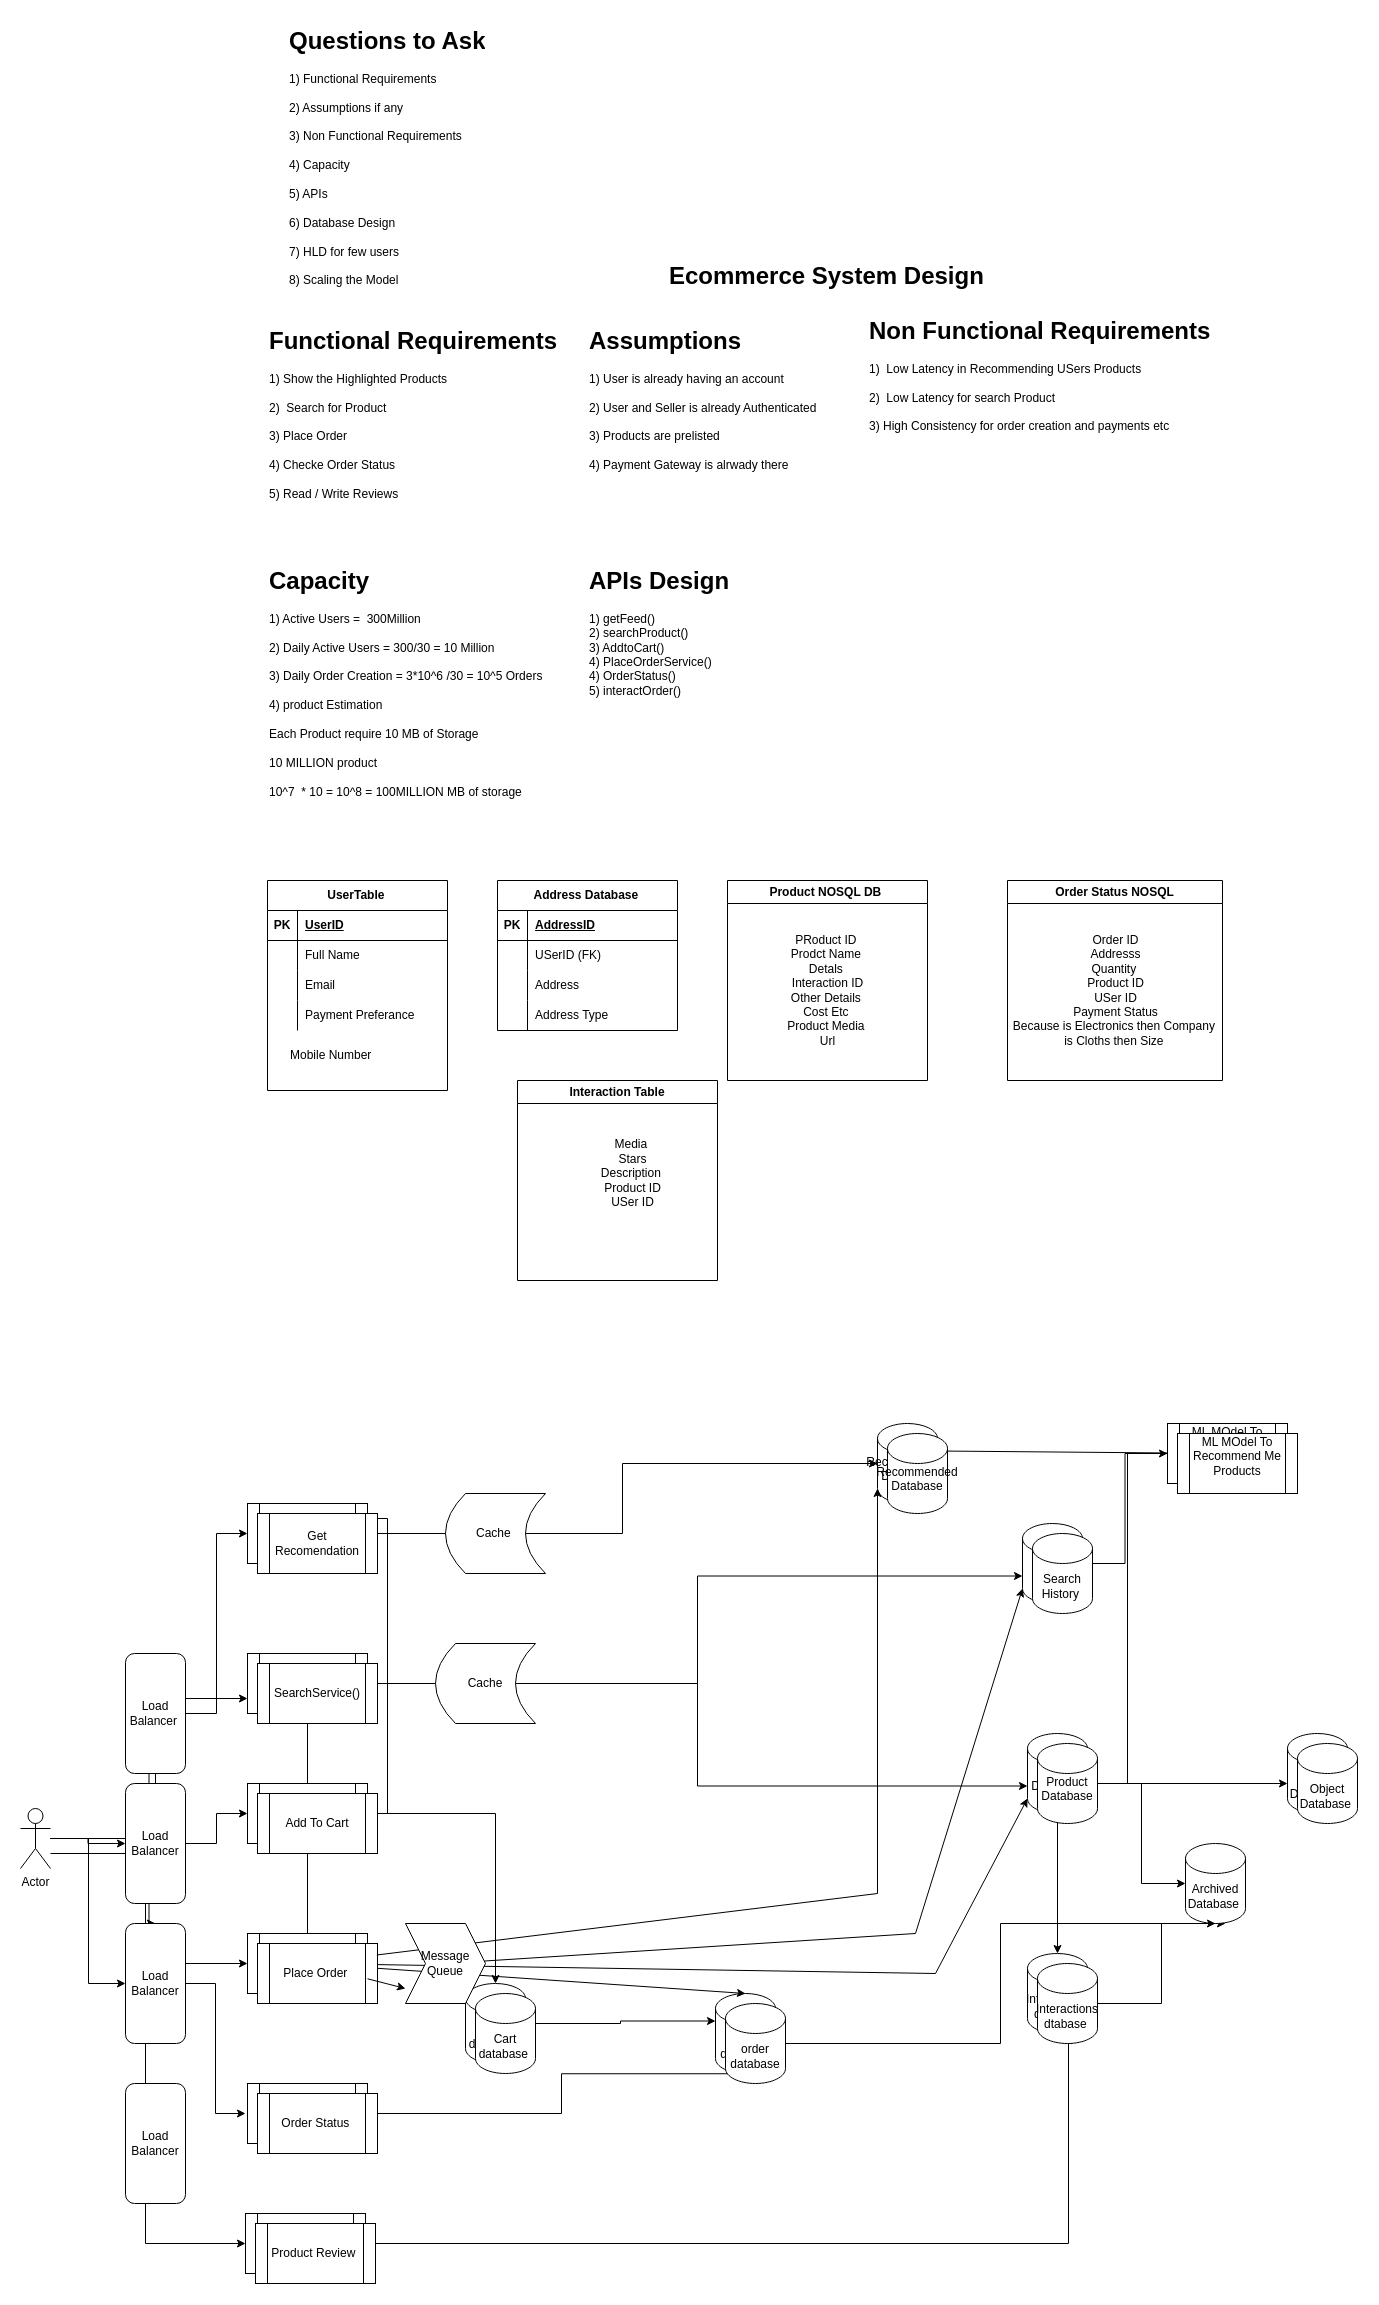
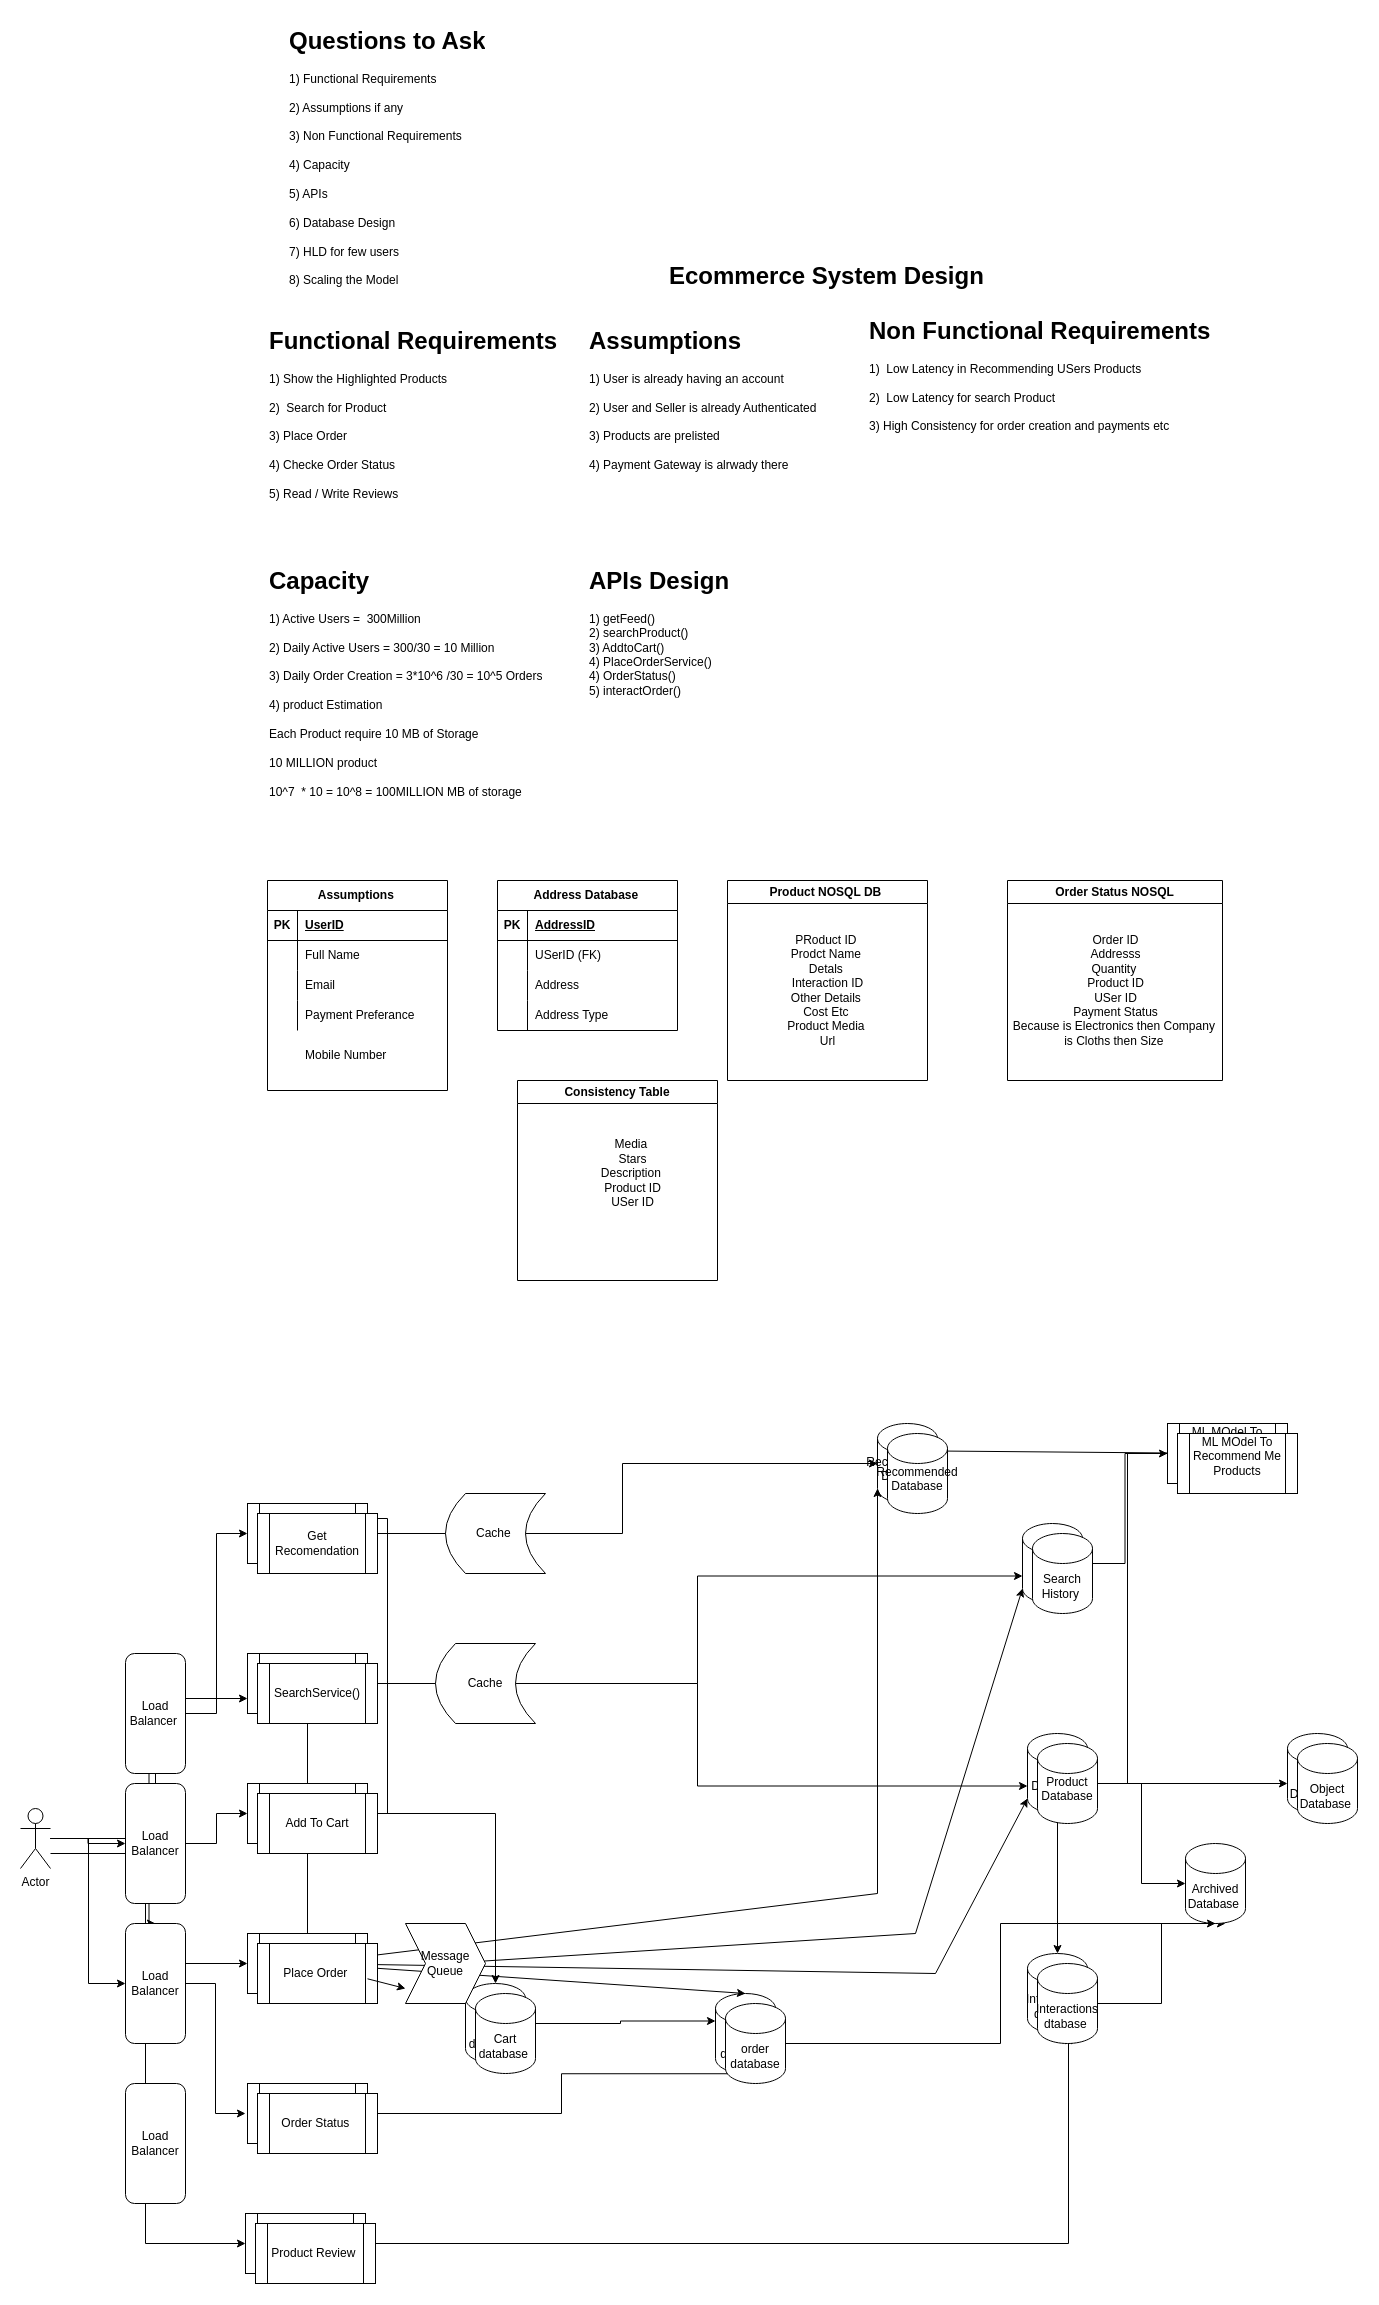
node "UserTable": label "UserTable" -> "Assumptions"
node "Mobile Number": moved (358, 1056) -> (373, 1056)
node "Interaction Table": label "Interaction Table" -> "Consistency Table"
